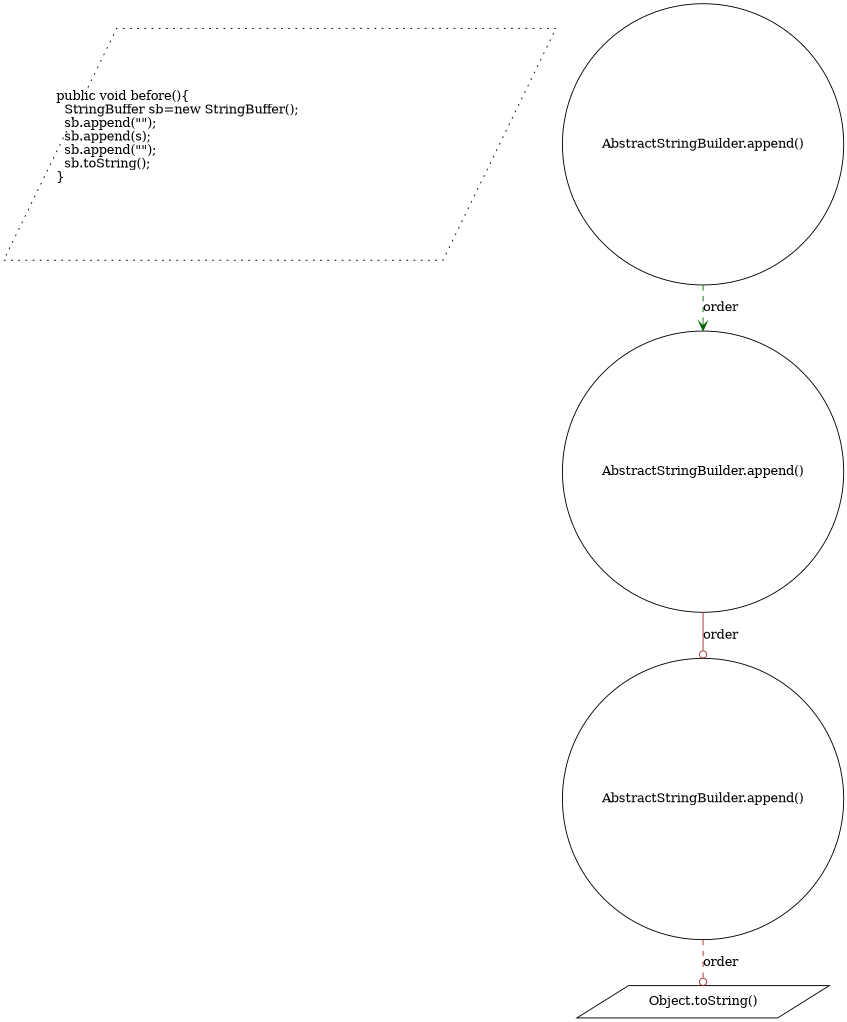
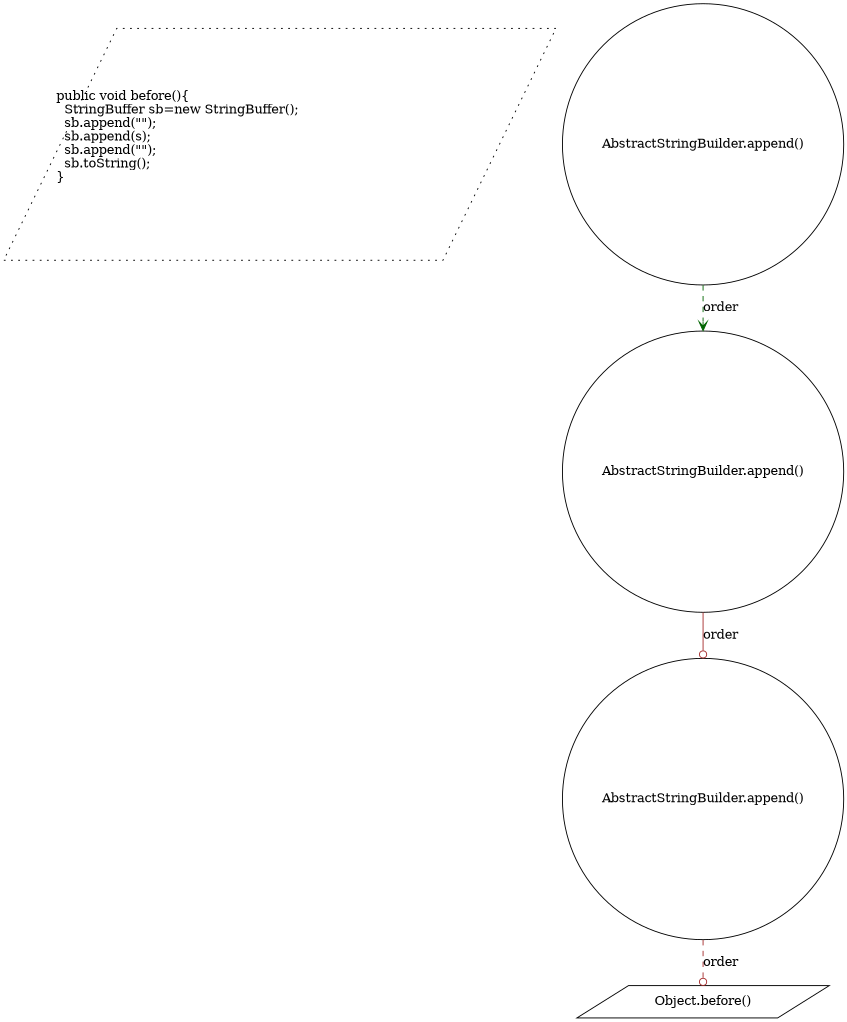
node "Object.toString()": label "Object.toString()" -> "Object.before()"
